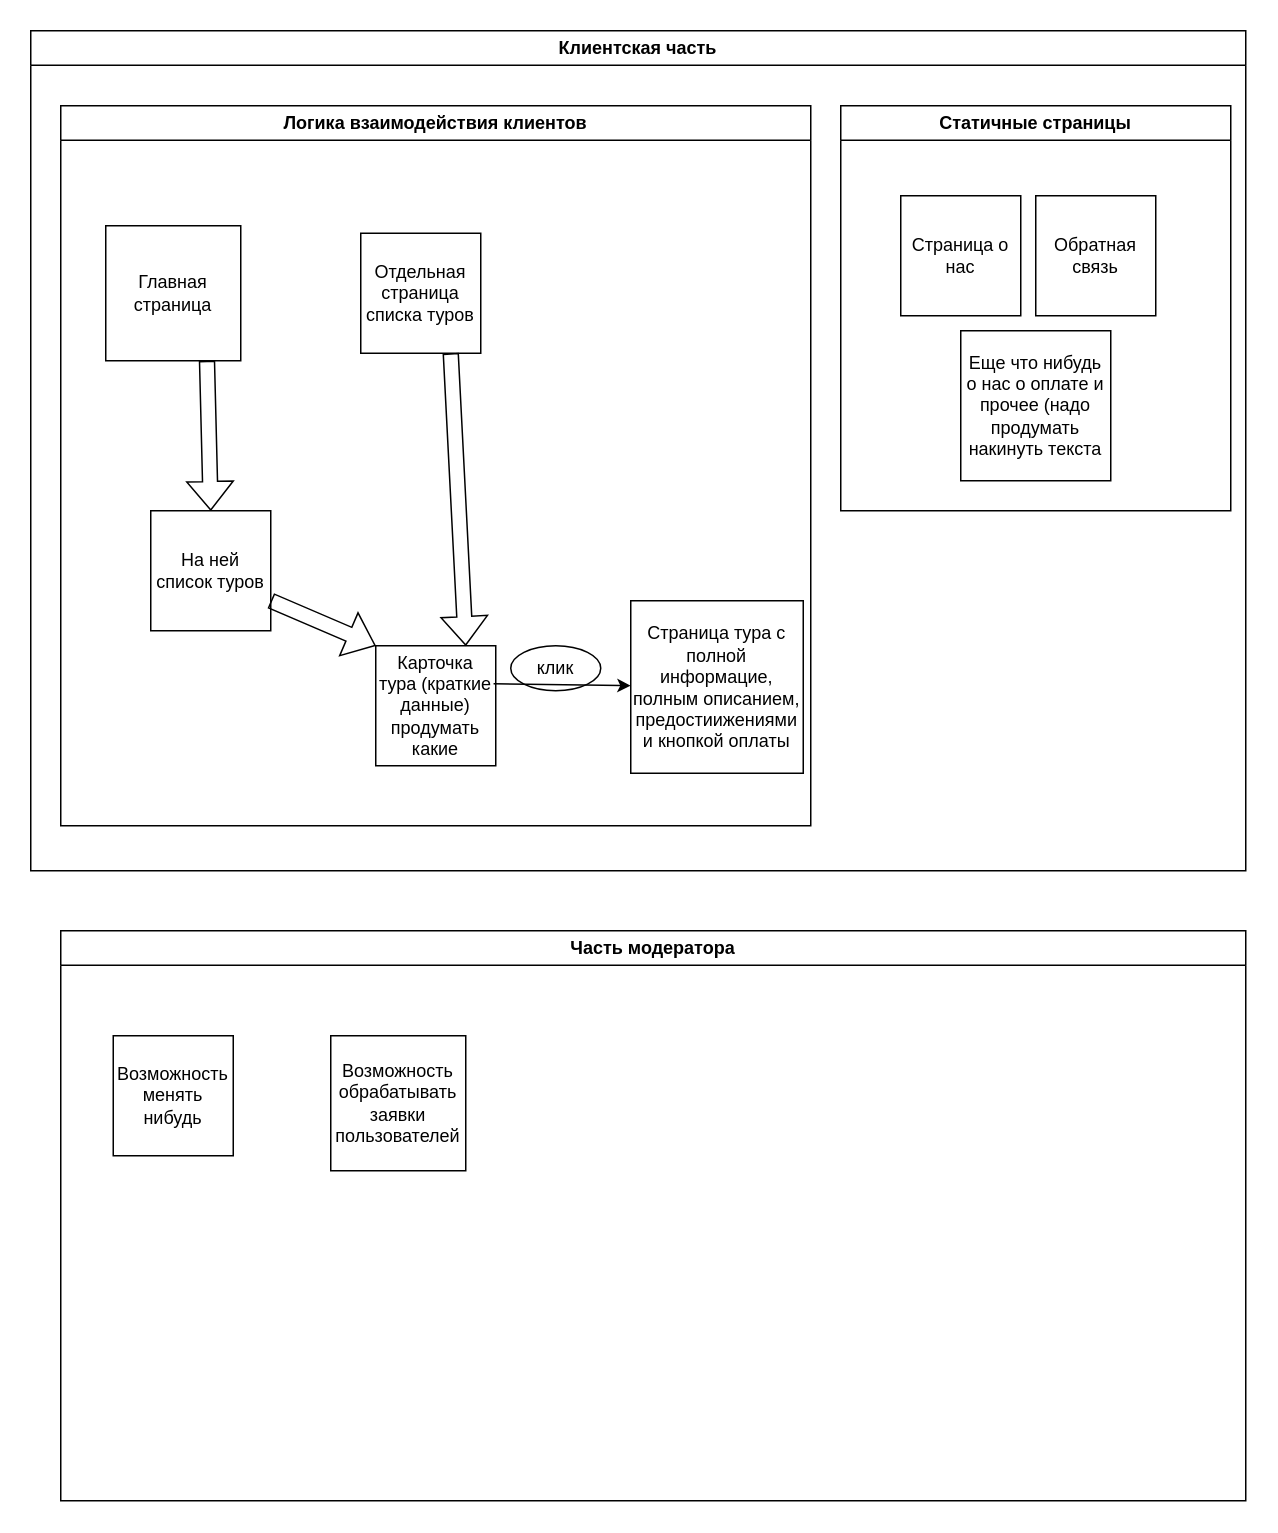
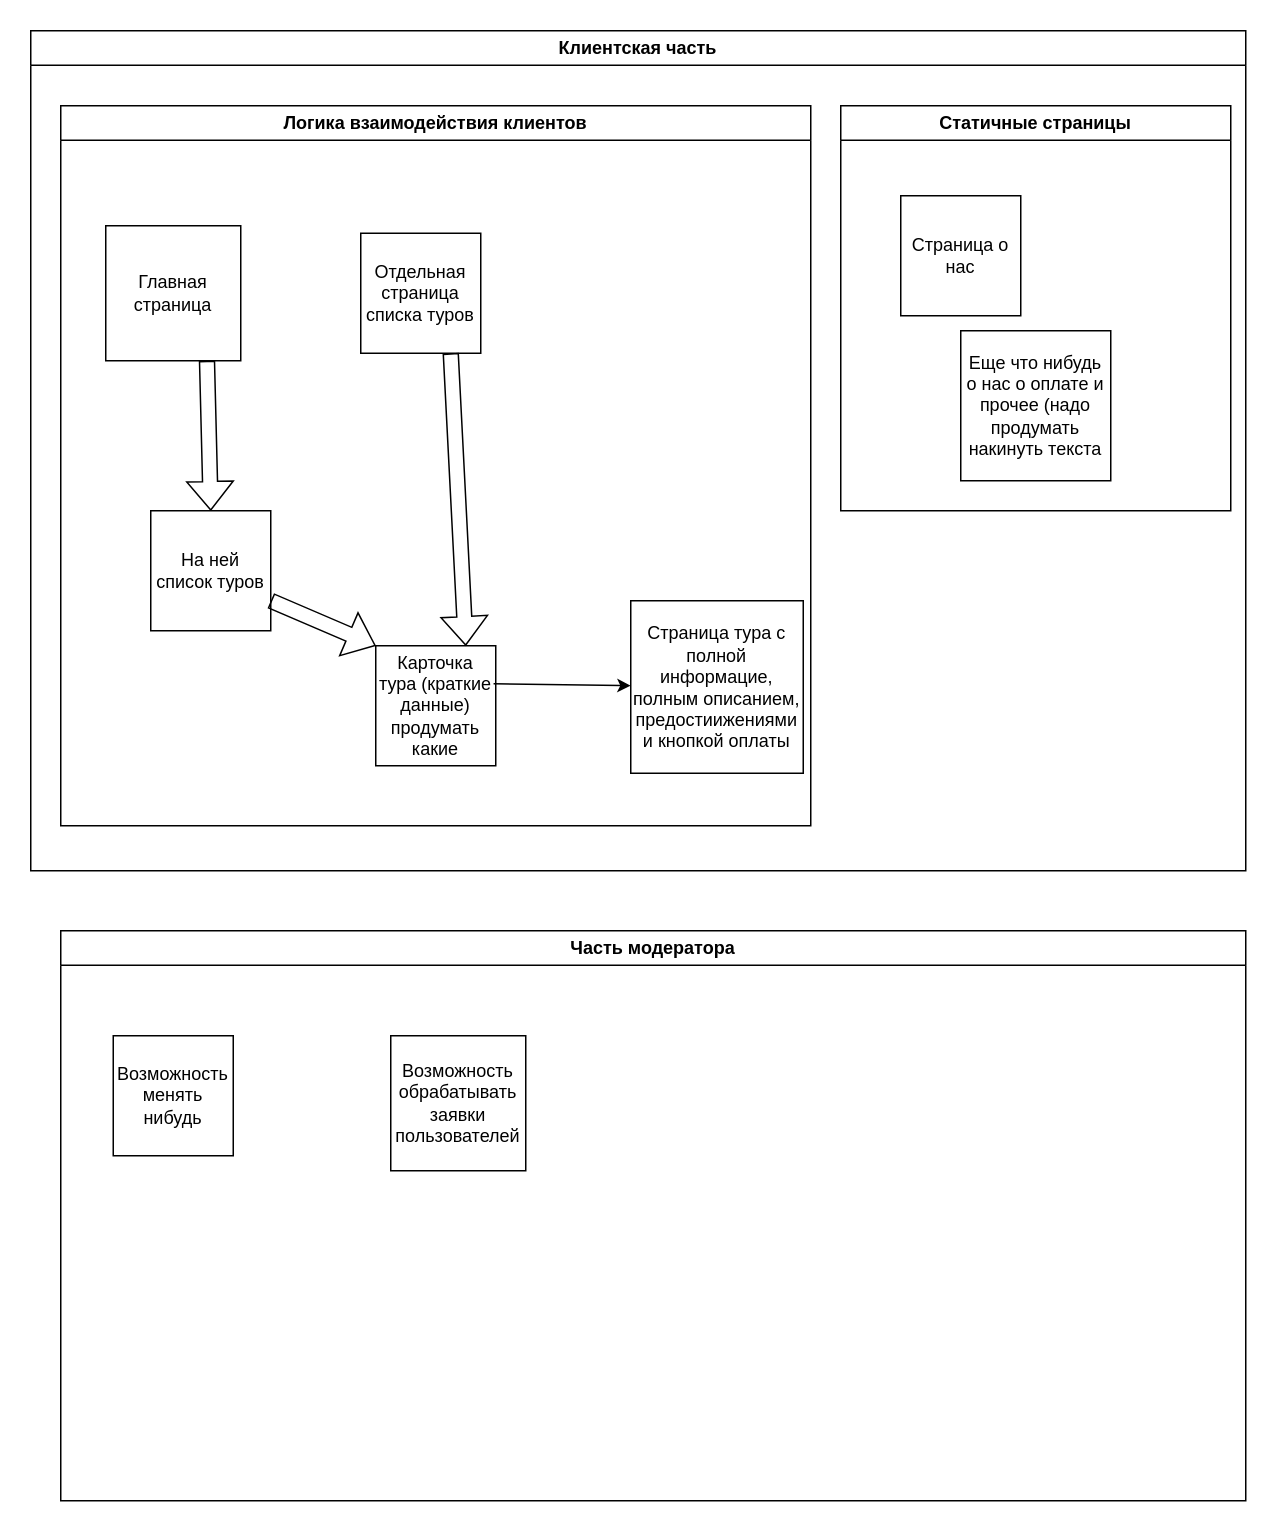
node "Обратная связь": removed
node "клик": removed
node "Возможность обрабатывать заявки пользователей": moved (398, 1103) -> (458, 1103)
